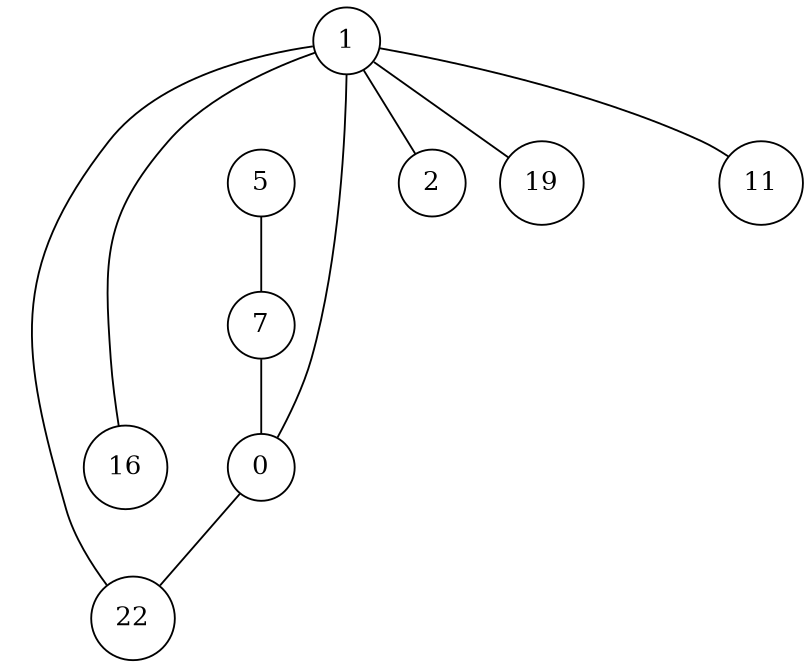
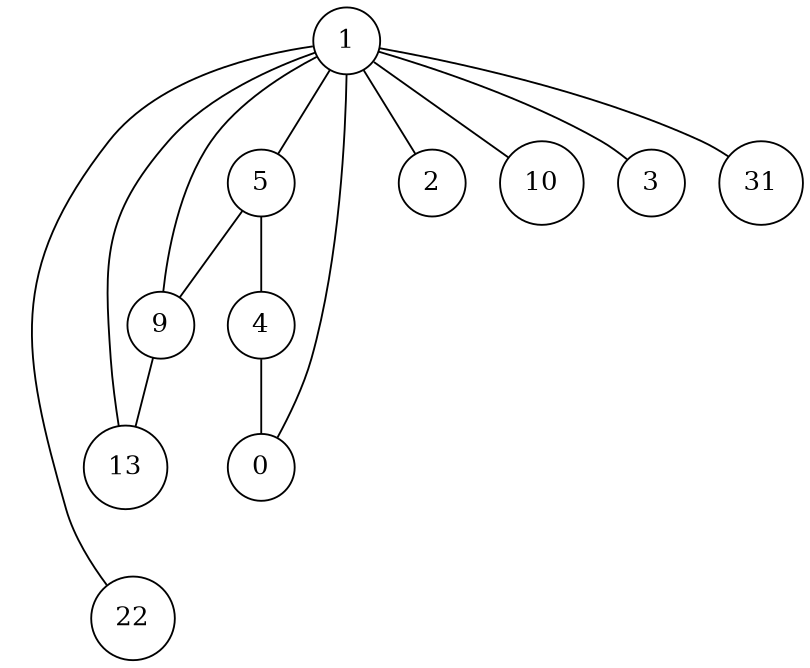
edge "1" -- "5": added
node "19": label "19" -> "10"
node "3": added
node "11": label "11" -> "31"
node "9": added
node "7": label "7" -> "4"
node "16": label "16" -> "13"
edge "0" -- "22": removed
